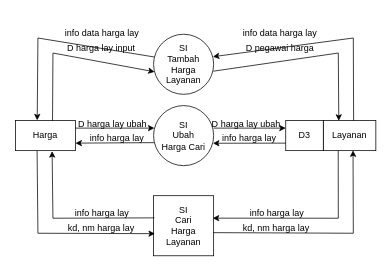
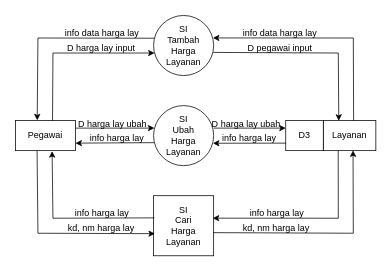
node "D pegawai harga": label "D pegawai harga" -> "D pegawai input"
node "SI Tambah Harga Layanan": moved (183, 64) -> (183, 45)
node "Harga": label "Harga" -> "Pegawai"
node "SI Ubah Harga Cari": label "SI Ubah Harga Cari" -> "SI Ubah Harga Layanan"
